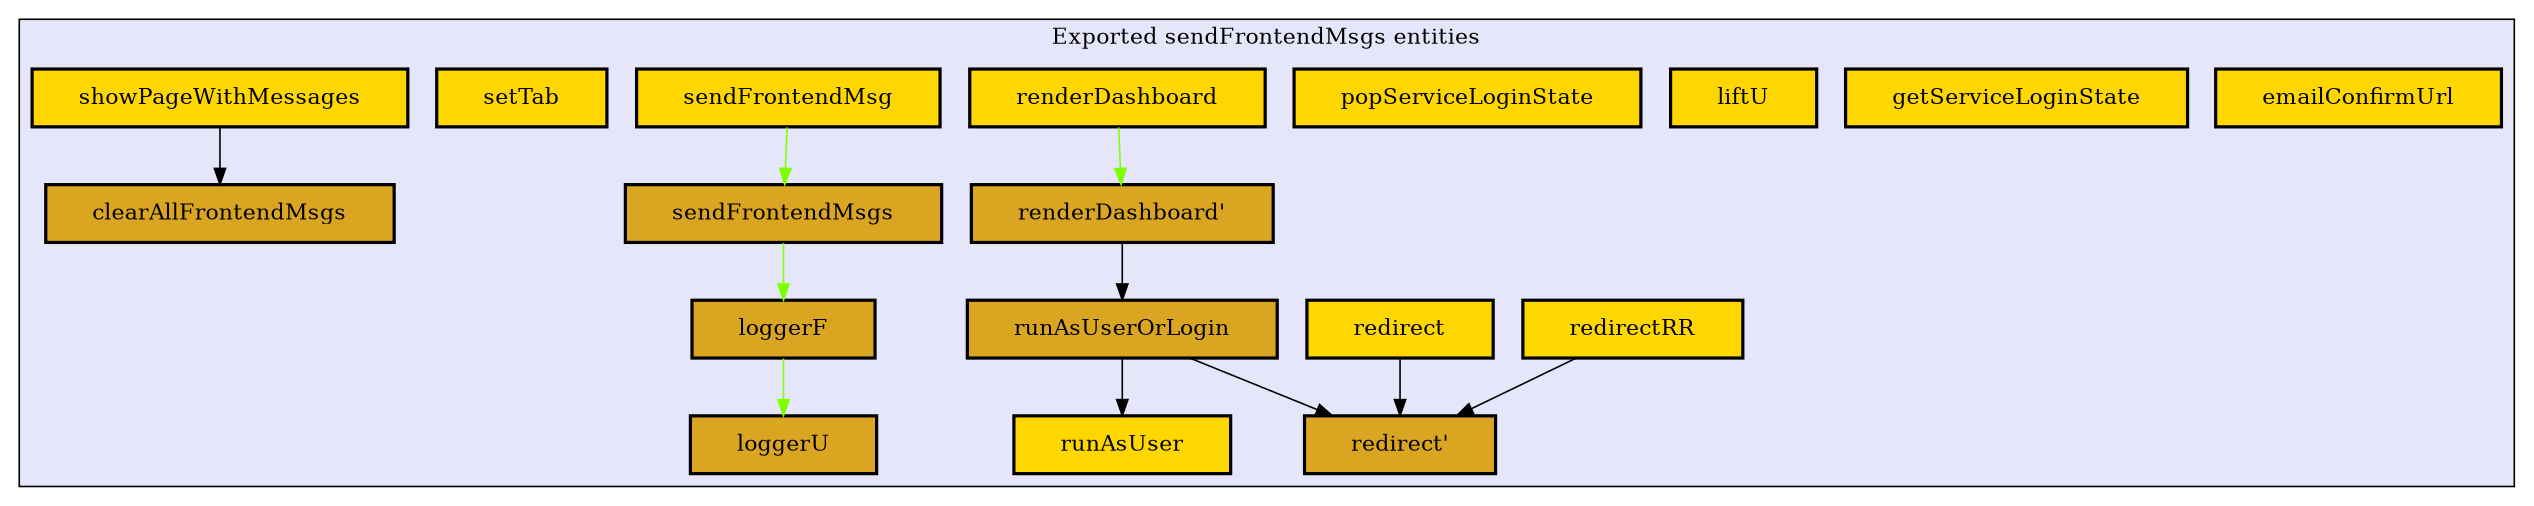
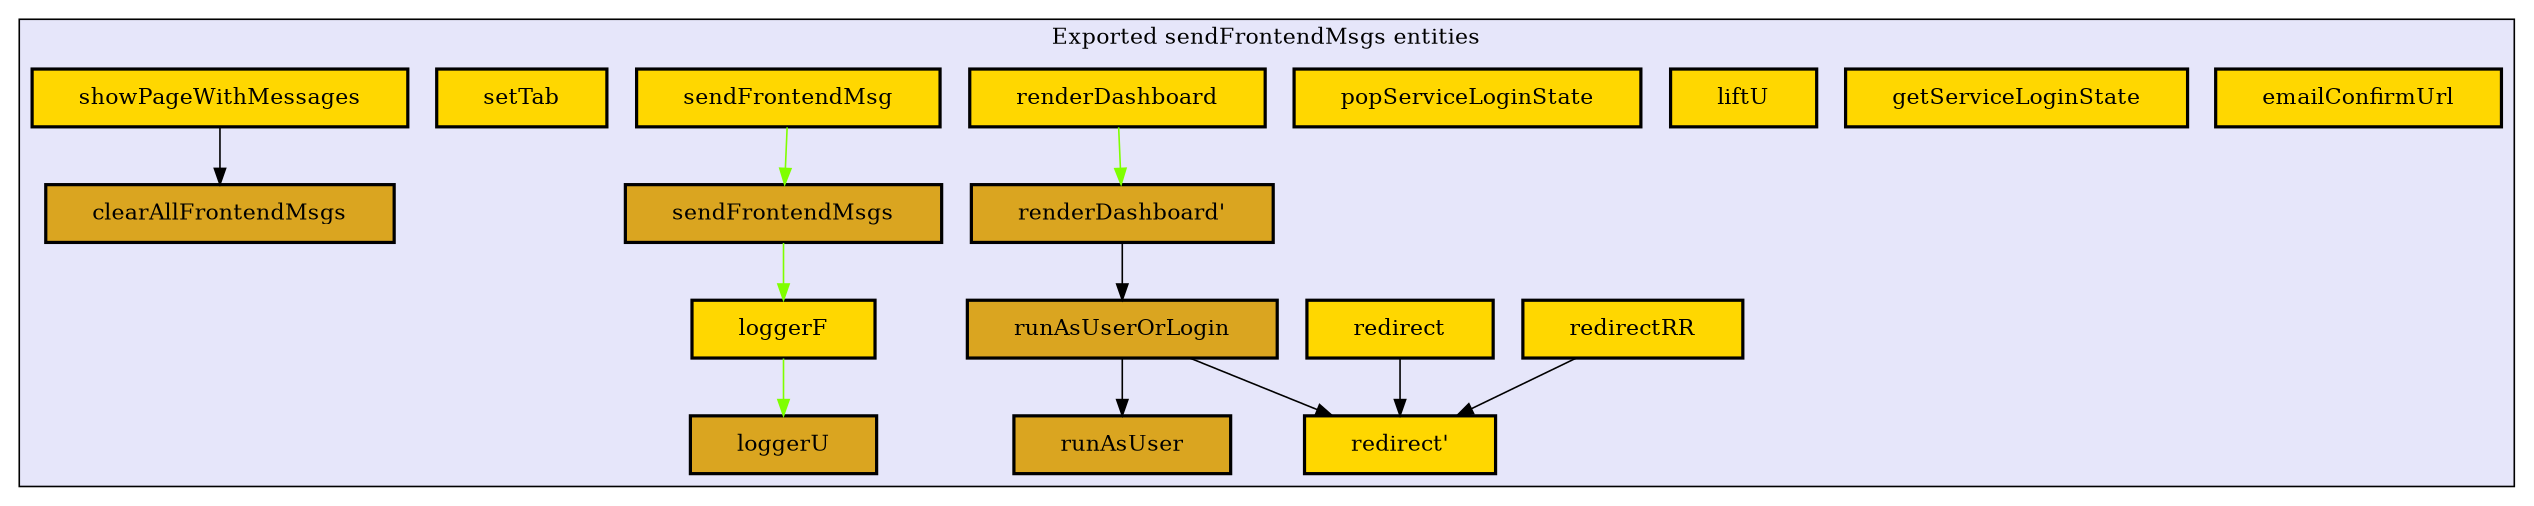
node "loggerF": fillcolor goldenrod -> gold
node "runAsUser": fillcolor gold -> goldenrod
node "redirect'": fillcolor goldenrod -> gold
